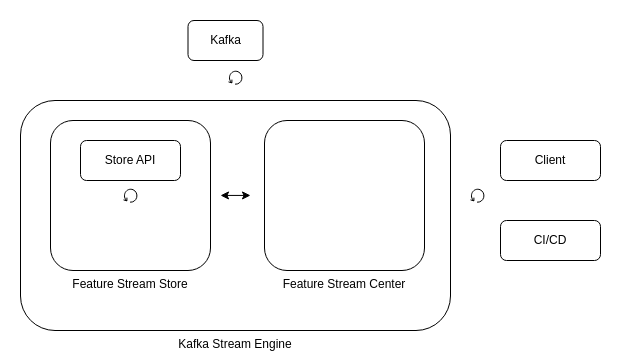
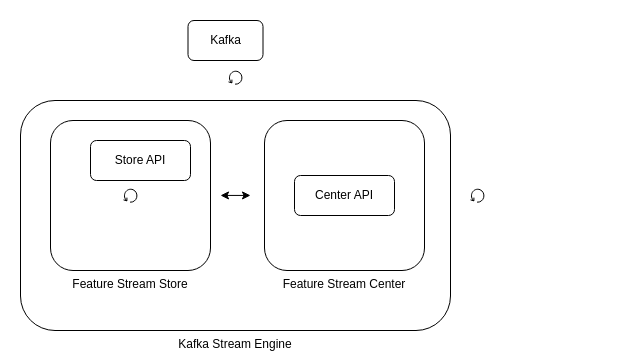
node "Store API": moved (131, 161) -> (141, 161)
node "Client": removed
node "Center API": added
node "CI/CD": removed
